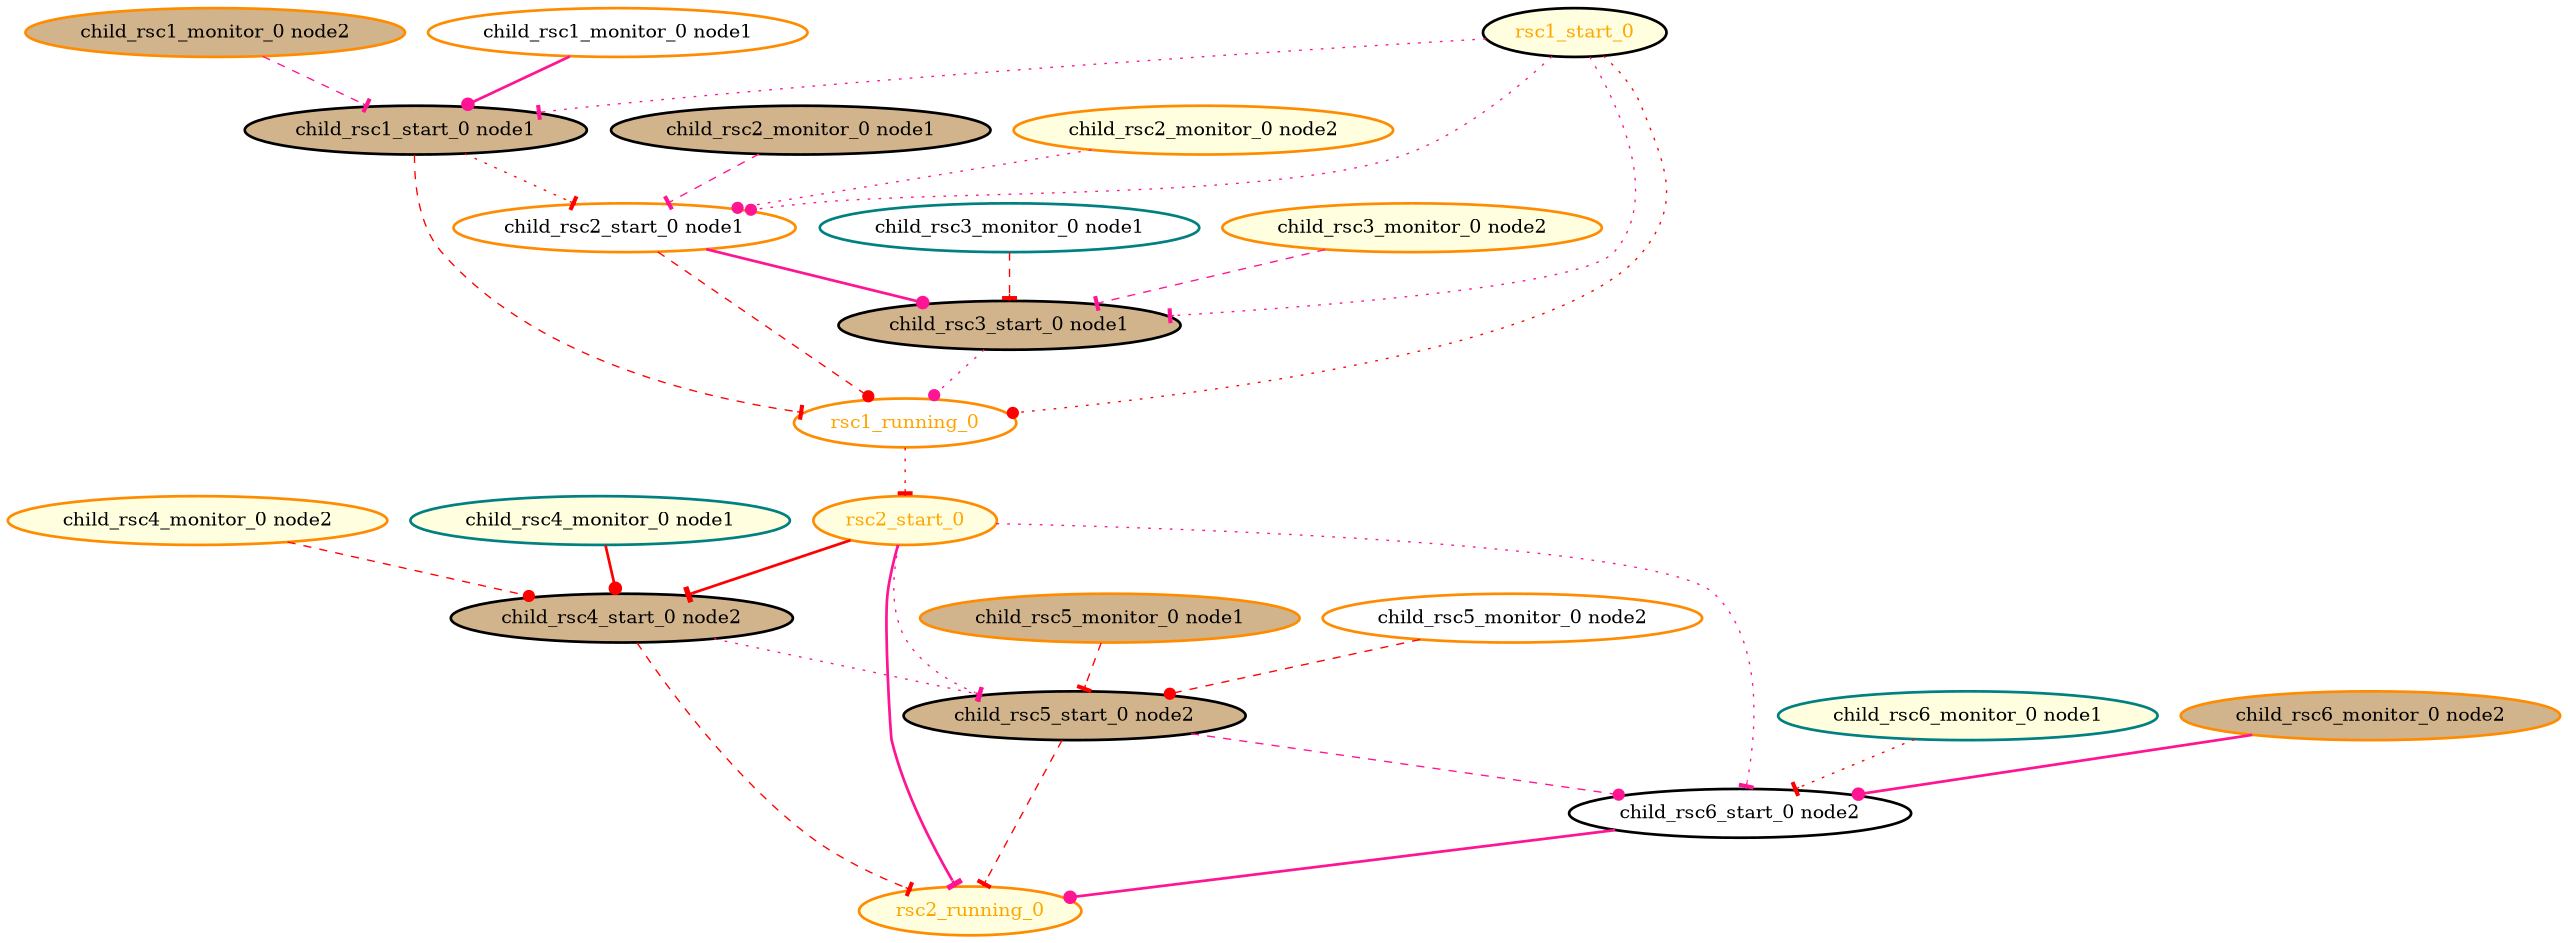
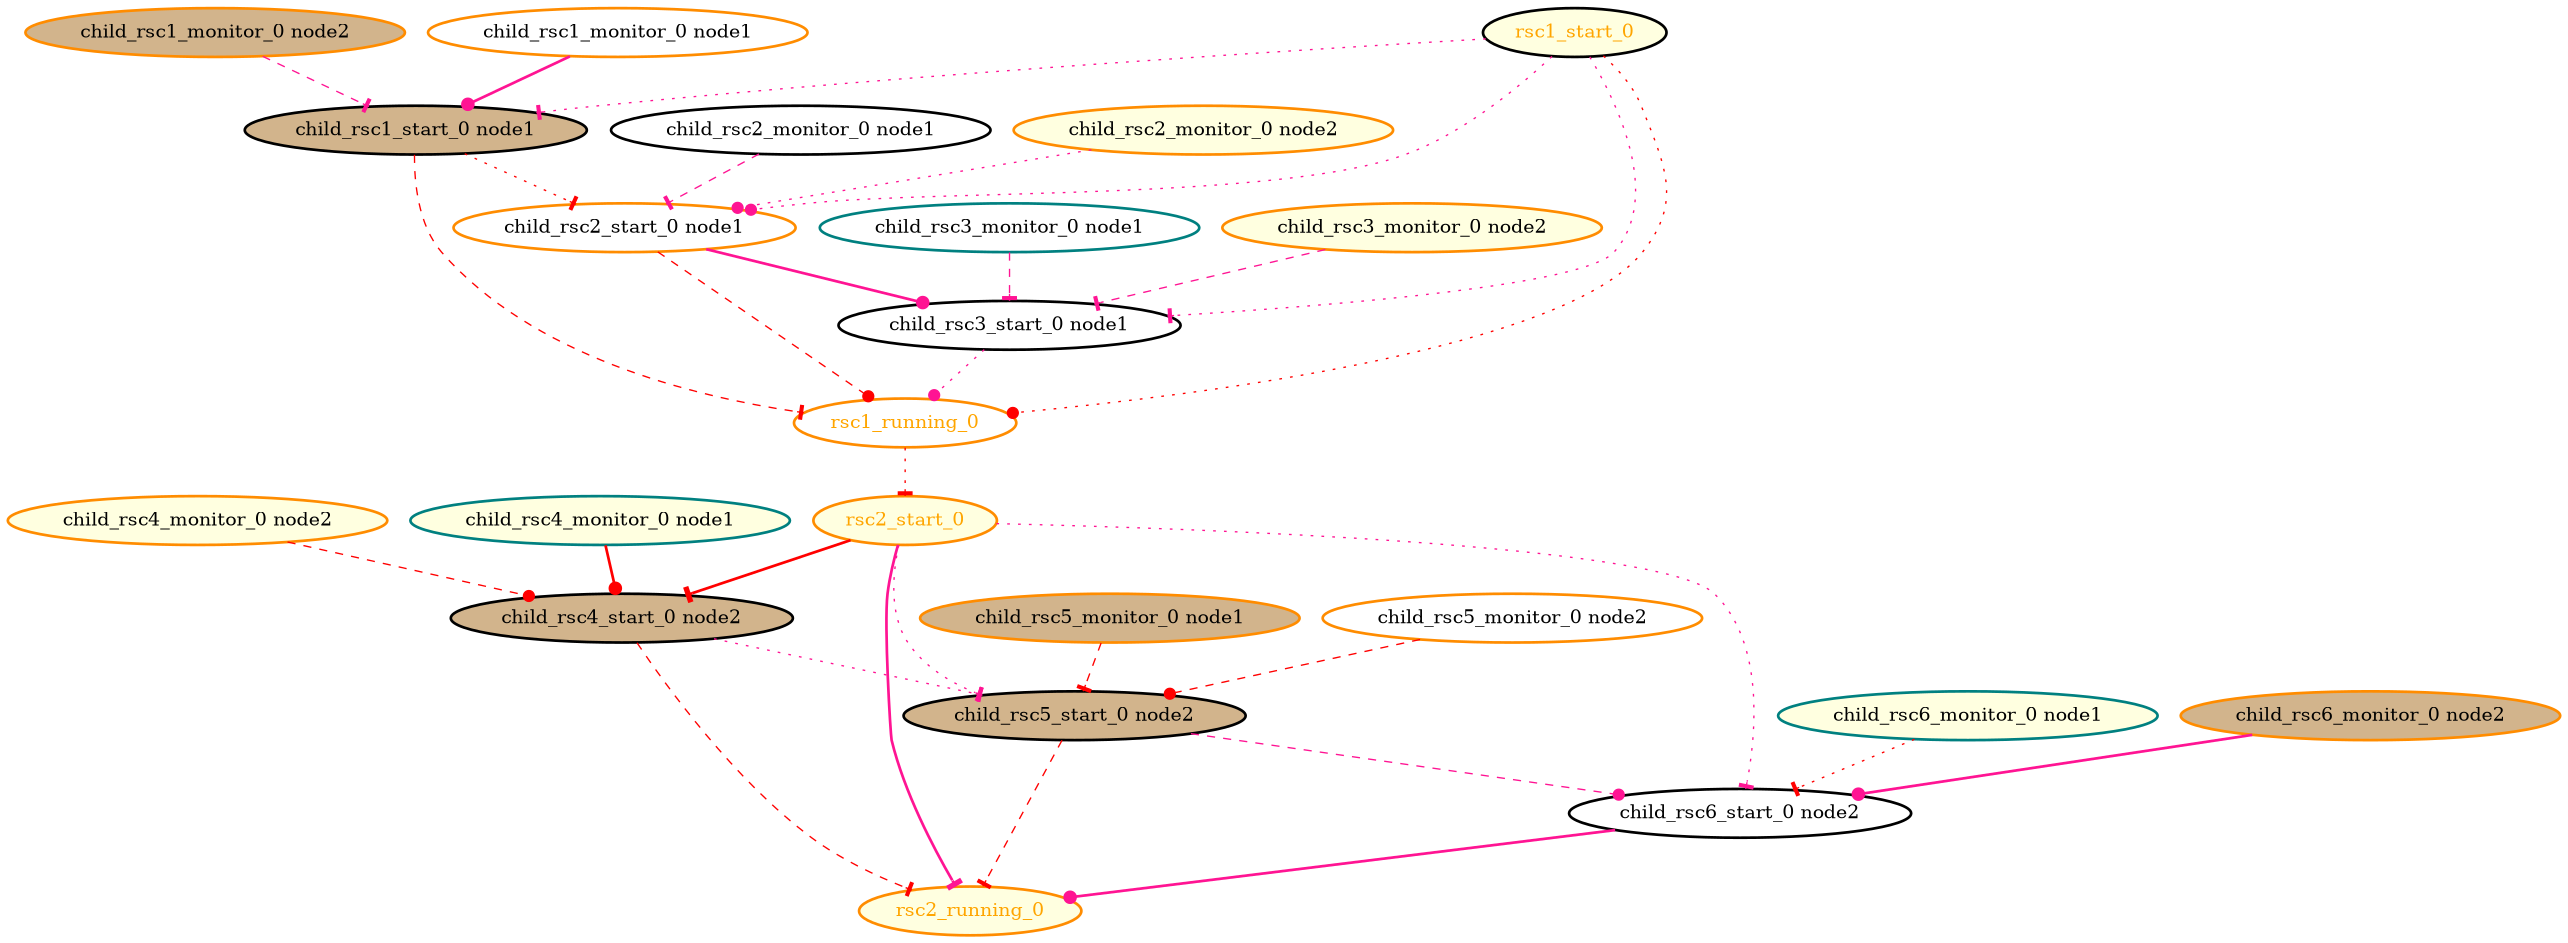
node "child_rsc2_monitor_0 node1": fillcolor tan -> white
edge "child_rsc3_monitor_0 node1" -> "child_rsc3_start_0 node1": color red -> deeppink
node "child_rsc3_start_0 node1": fillcolor tan -> white
